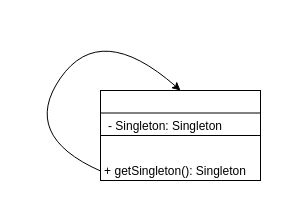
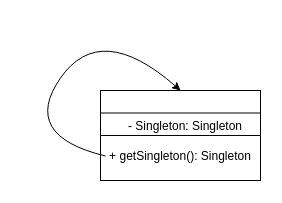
node "- Singleton: Singleton": moved (166, 126) -> (186, 126)
node "+ getSingleton(): Singleton": moved (176, 171) -> (181, 156)
